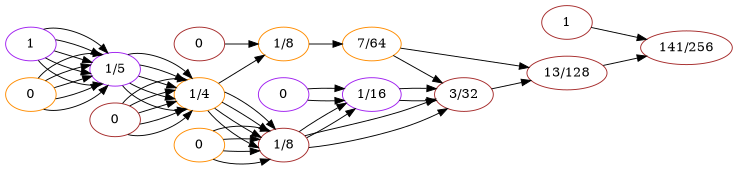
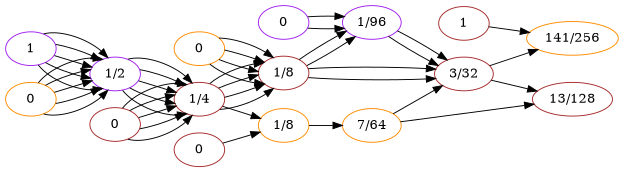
node "141/256": color brown -> darkorange
edge "13/128" -> "141/256": now "3/32" -> "141/256"
node "1/5": label "1/5" -> "1/2"
node "1/4": color darkorange -> brown
node "1/16": label "1/16" -> "1/96"
